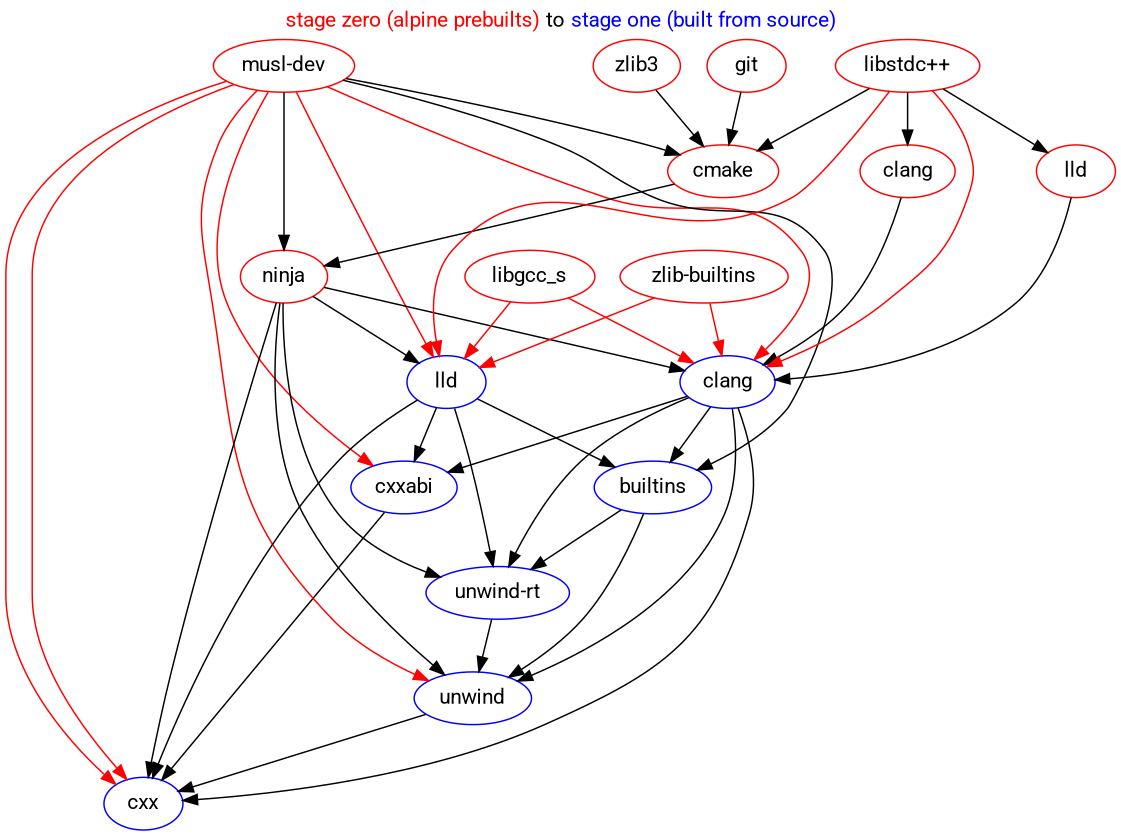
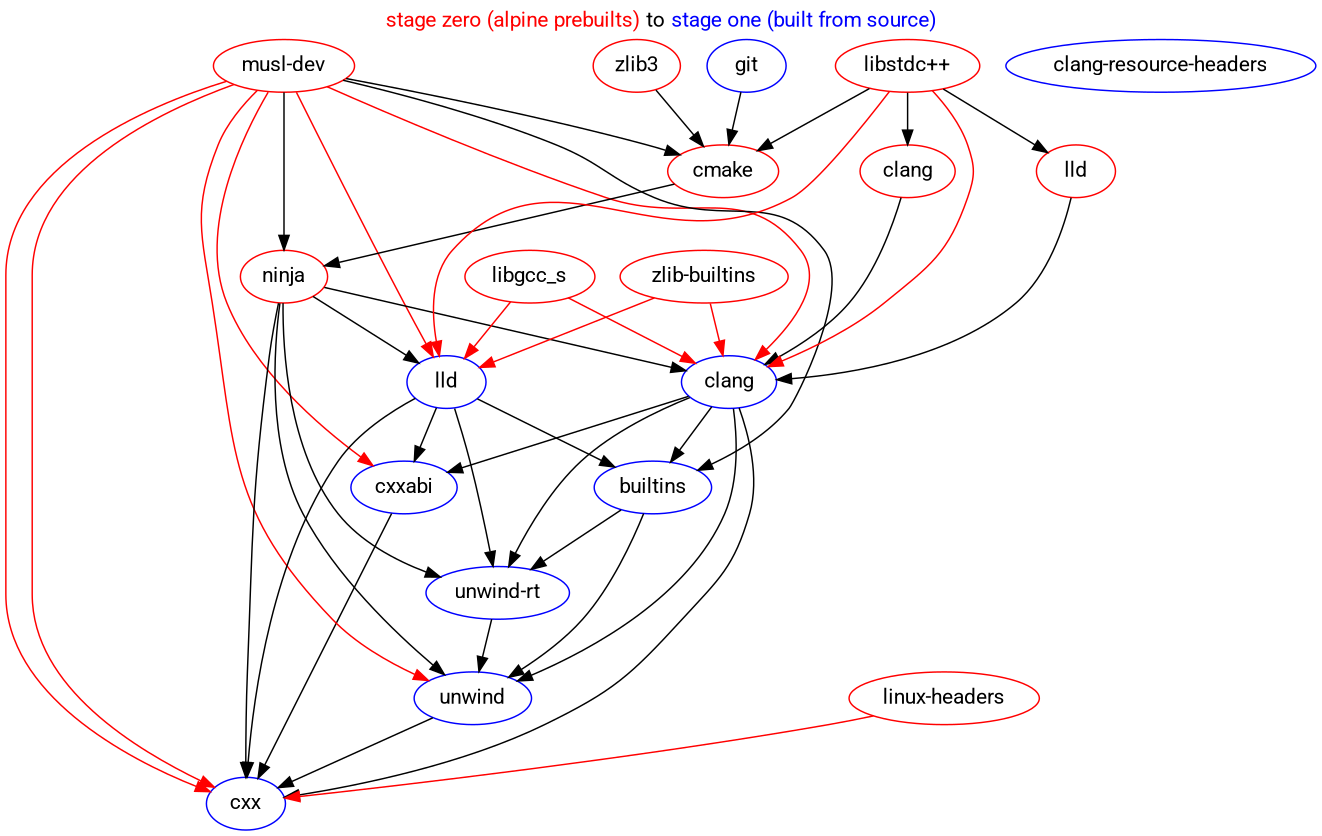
node "git": color red -> blue
node "clang-resource-headers": added
node "linux-headers": added
